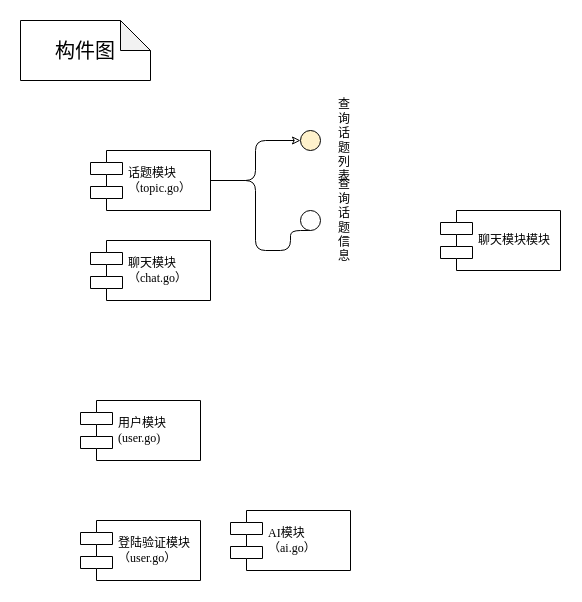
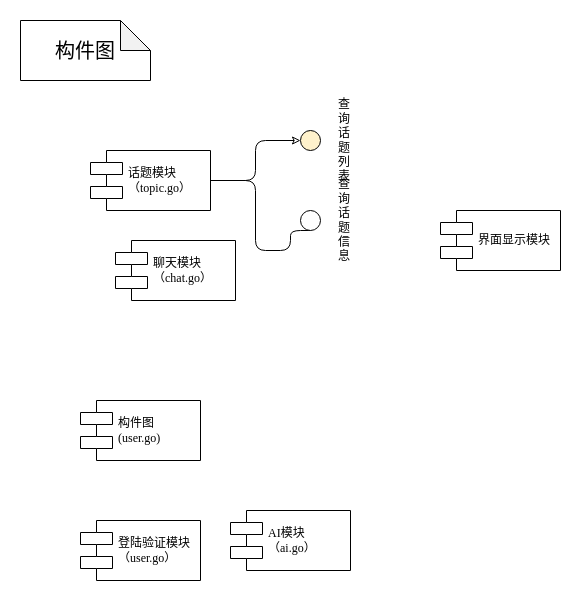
node "聊天模块模块": label "聊天模块模块" -> "界面显示模块"
node "聊天模块 （chat.go）": moved (151, 271) -> (176, 271)
node "用户模块 (user.go)": label "用户模块 (user.go)" -> "构件图 (user.go)"
